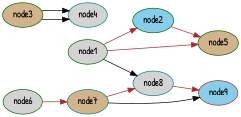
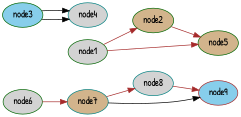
node "node3": fillcolor tan -> skyblue
node "node2": fillcolor skyblue -> tan
edge "node1" -> "node8": removed
